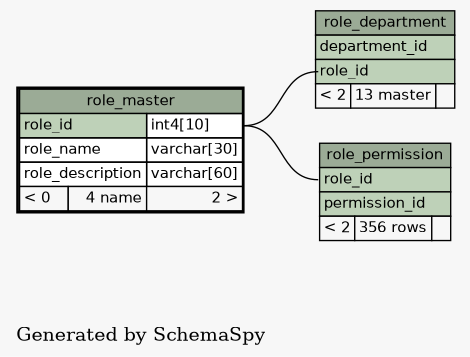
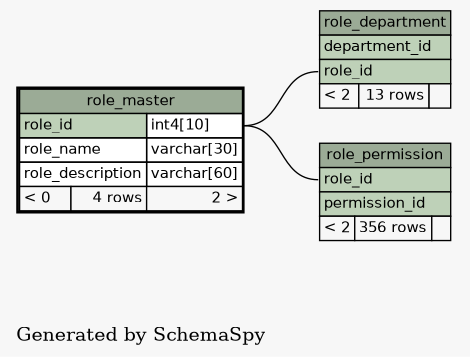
node "role_department": text "13 master" -> "13 rows"
node "role_master": text "4 name" -> "4 rows"
